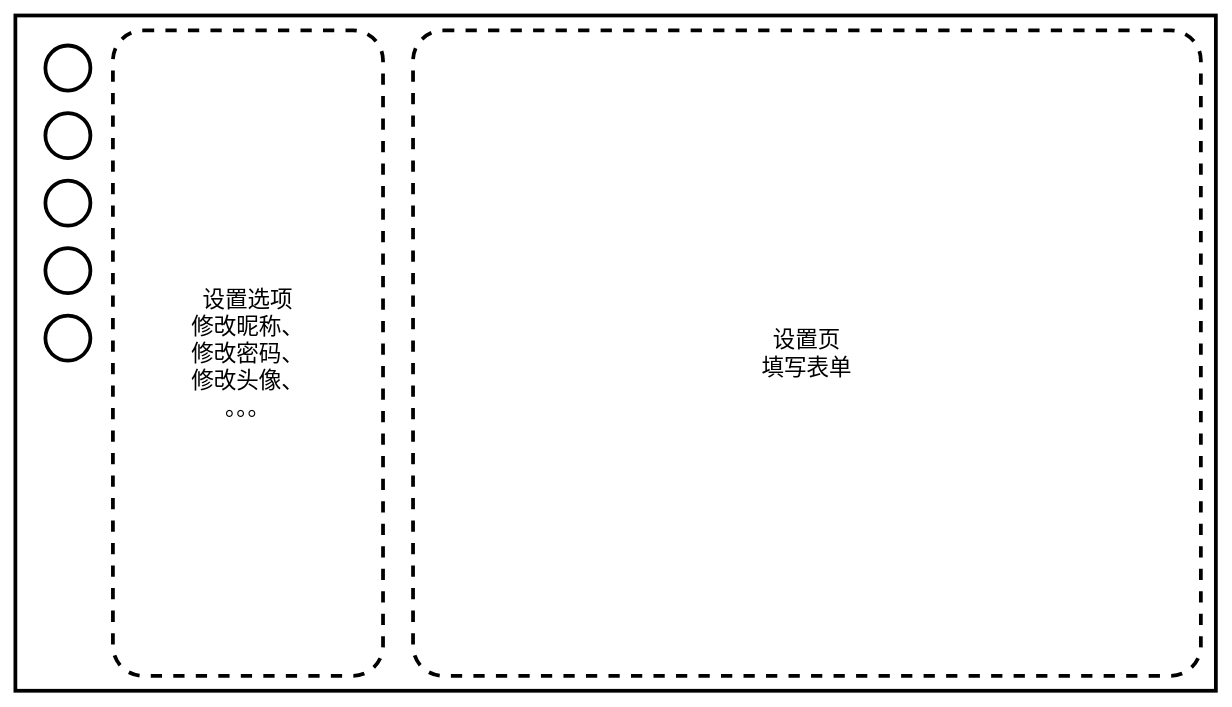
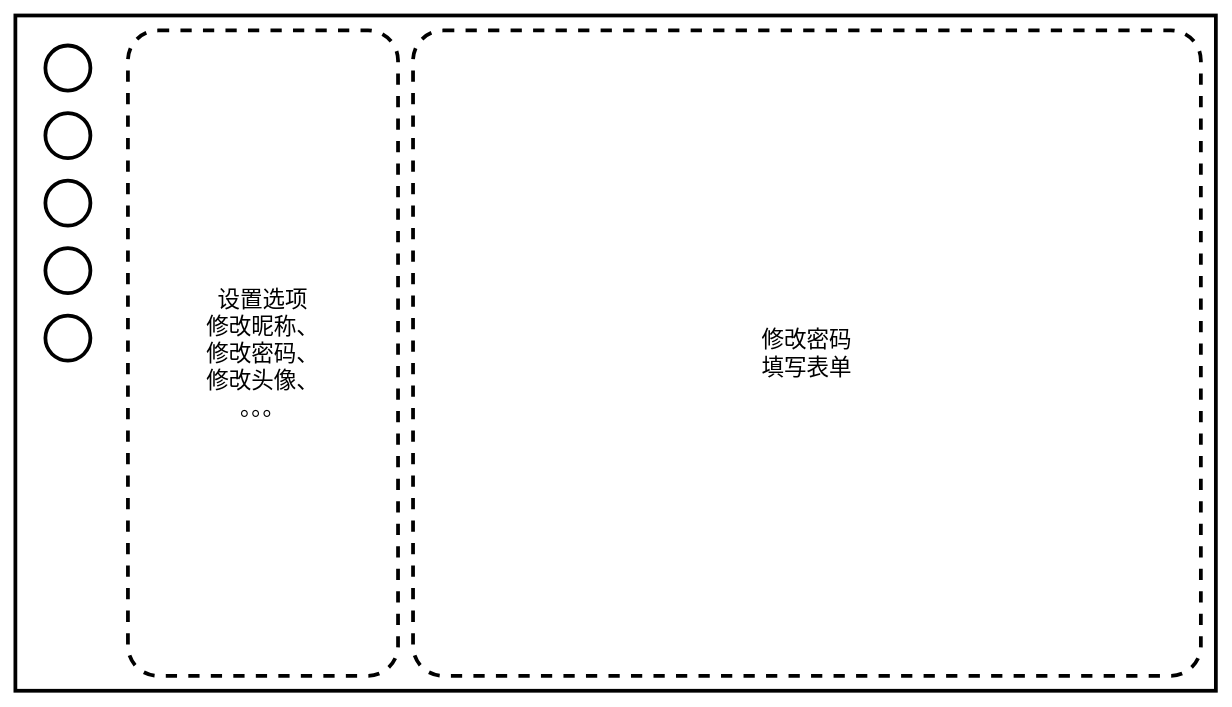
node "设置选项 修改昵称、 修改密码、 修改头像、 。。。": moved (248, 353) -> (263, 353)
node "设置页 填写表单": label "设置页 填写表单" -> "修改密码 填写表单"
